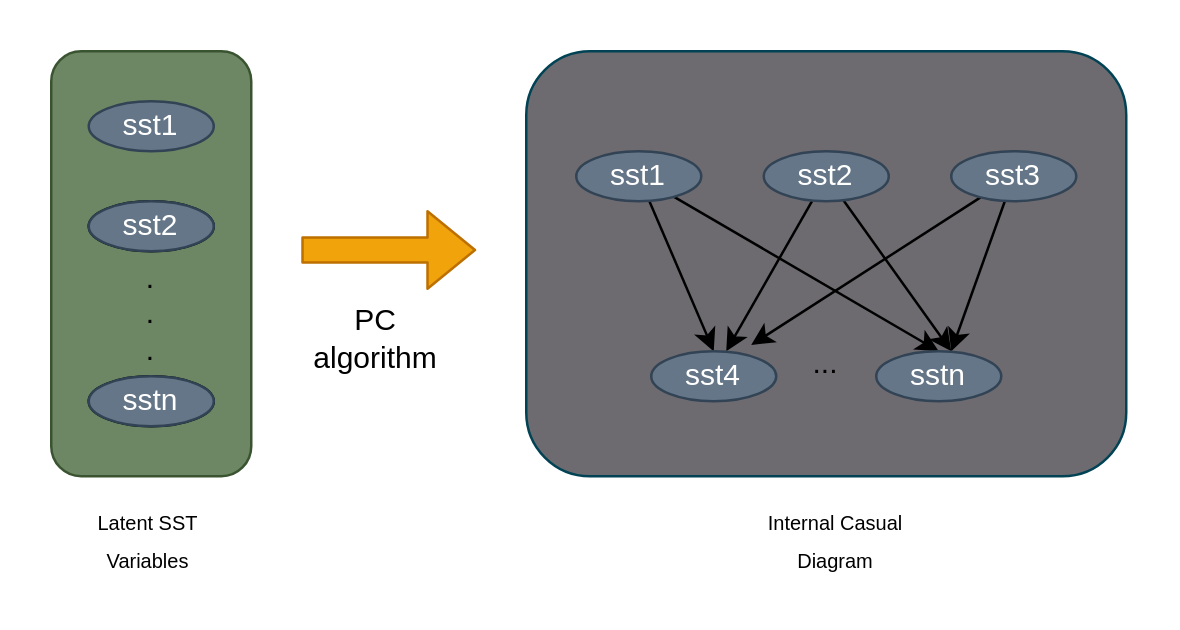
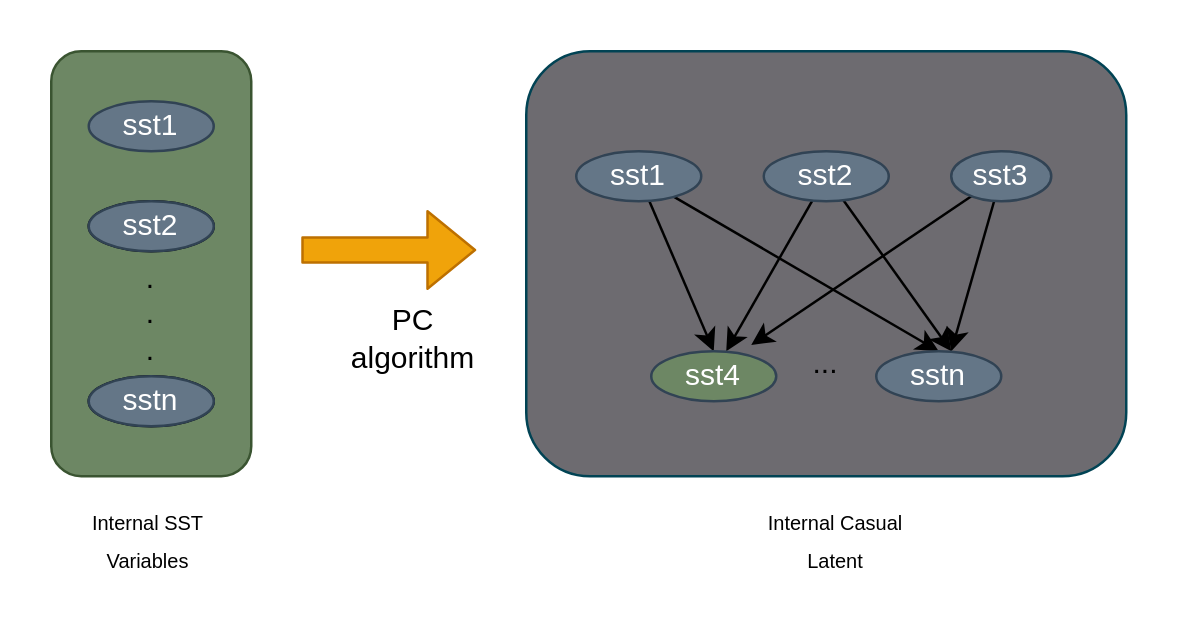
node "sst3": size 125x50 -> 100x50
node "PC algorithm": moved (376, 339) -> (414, 339)
node "sst4": fillcolor #647687 -> #6d8764
node "Latent SST Variables": label "Latent SST Variables" -> "Internal SST Variables"
node "Internal Casual Diagram": label "Internal Casual Diagram" -> "Internal Casual Latent"
